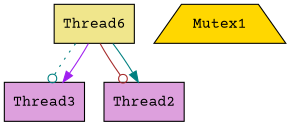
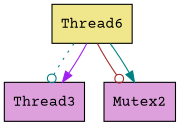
node "Mutex1": removed
node "Thread2": label "Thread2" -> "Mutex2"
